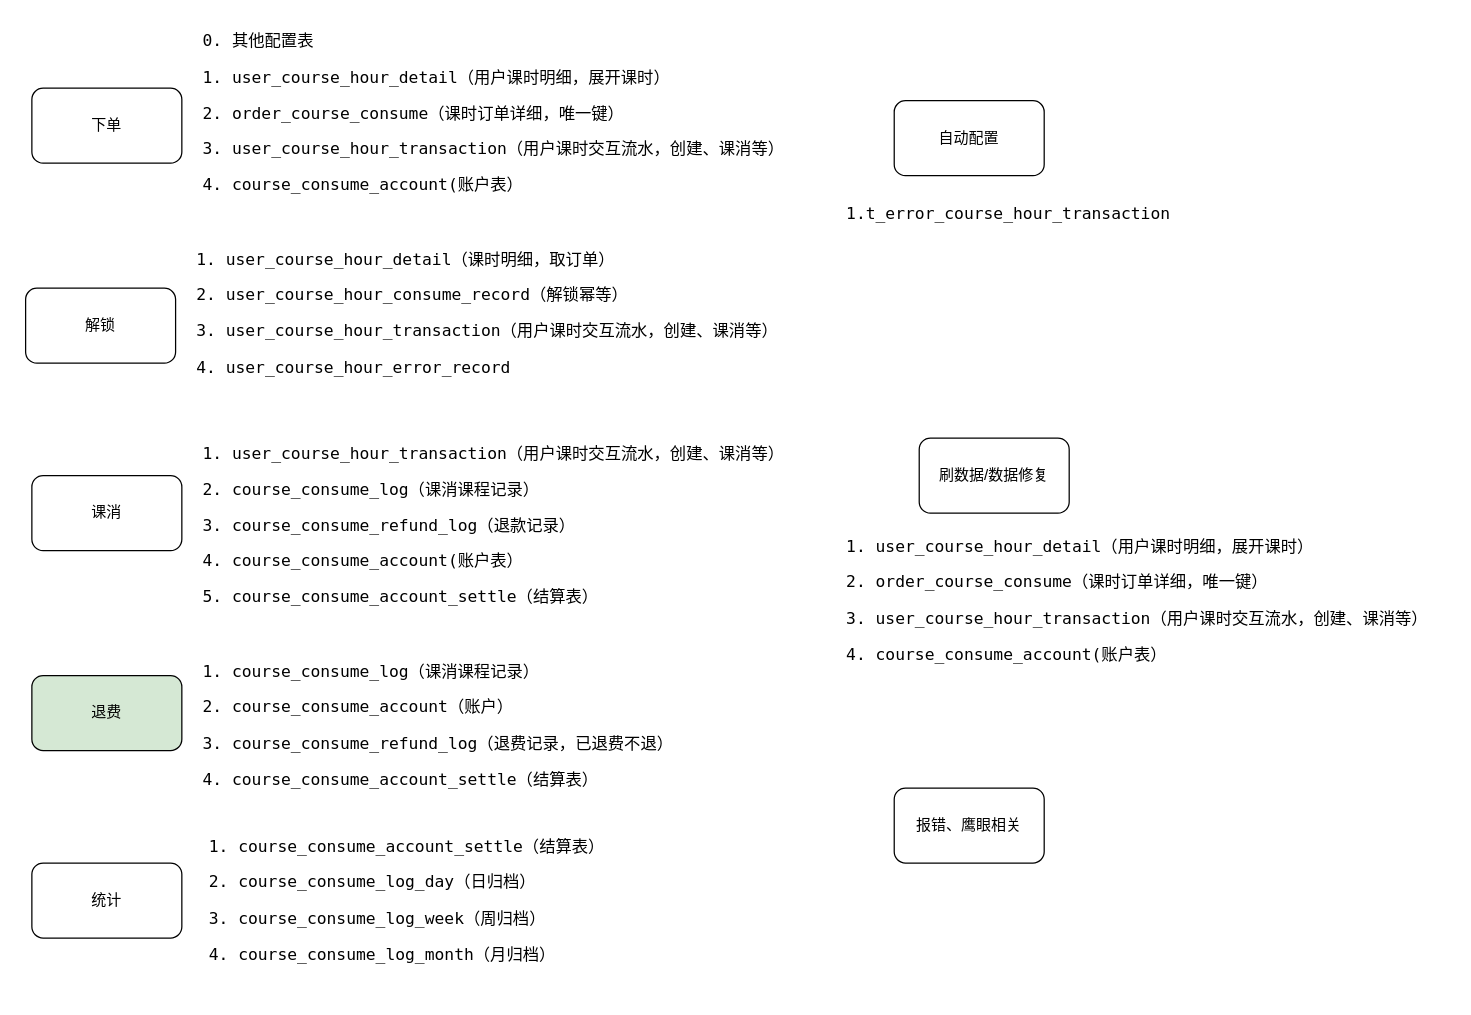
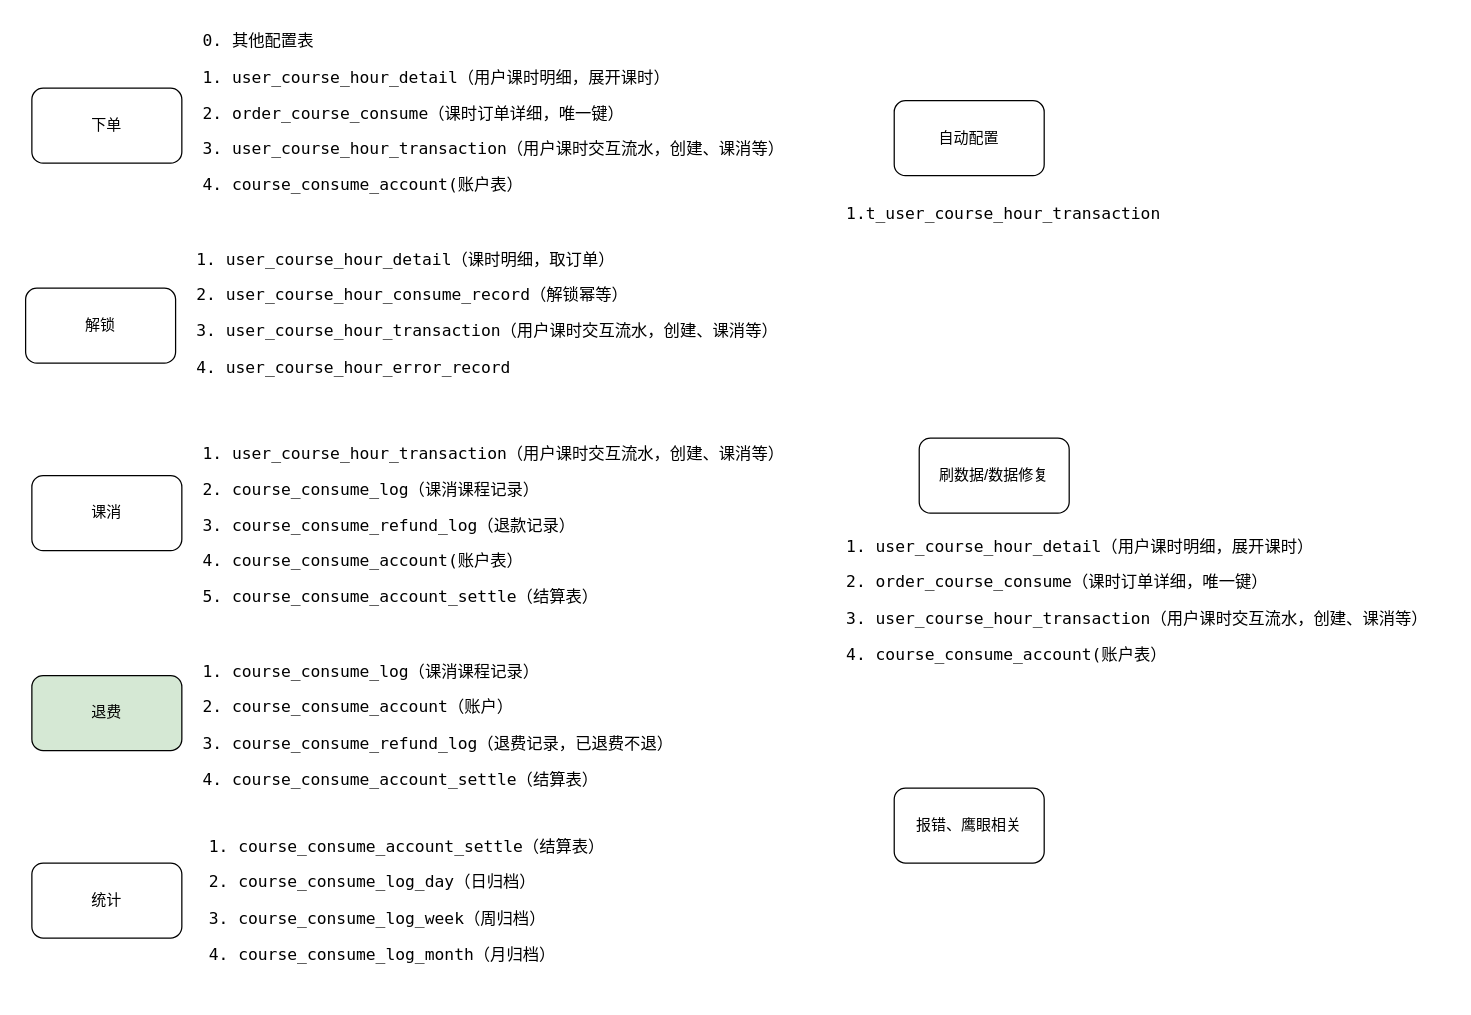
node "1.t_error_course_hour_transaction": label "1.t_error_course_hour_transaction" -> "1.t_user_course_hour_transaction"
